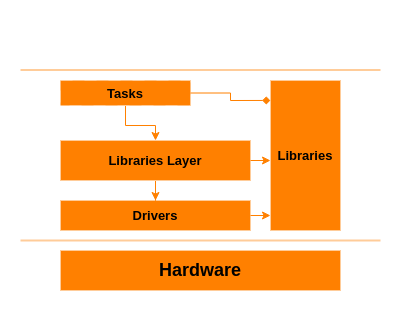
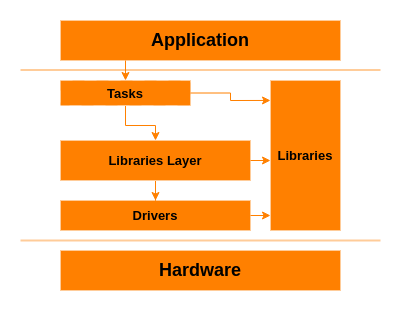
node "Application": added
edge "Application" -> "Tasks": added
edge "Tasks" -> "Libraries": arrowhead diamond -> classic
